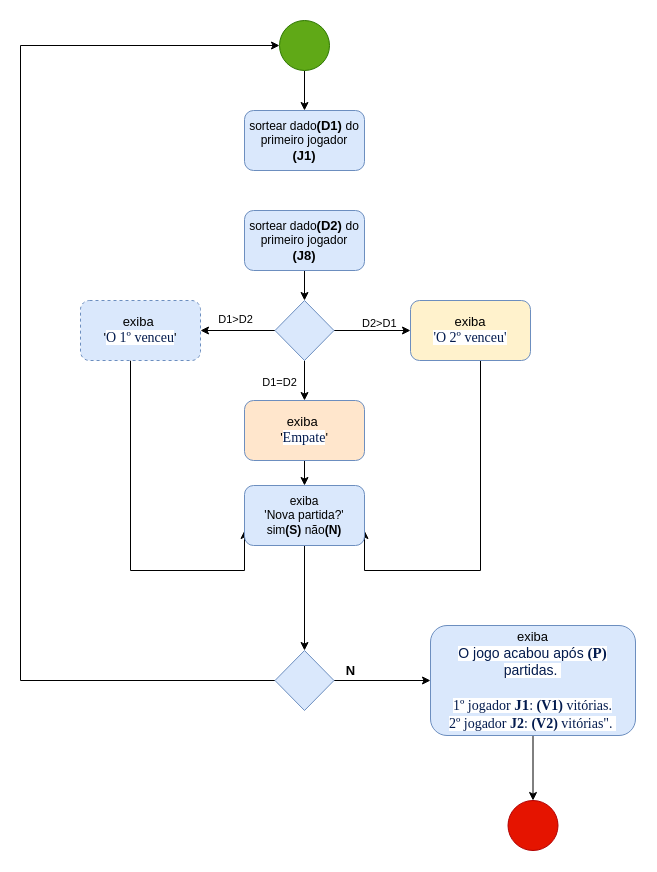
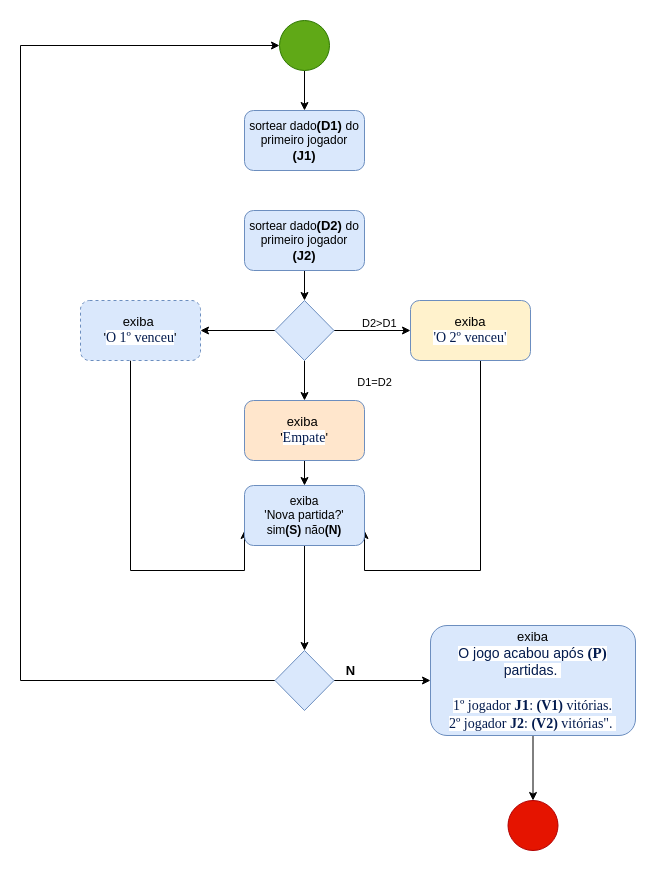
node "sortear dado(D2) do primeiro jogador (J8)": label "sortear dado(D2) do primeiro jogador (J8)" -> "sortear dado(D2) do primeiro jogador (J2)"
node "D1>D2": removed
node "D1=D2": moved (280, 376) -> (375, 376)
